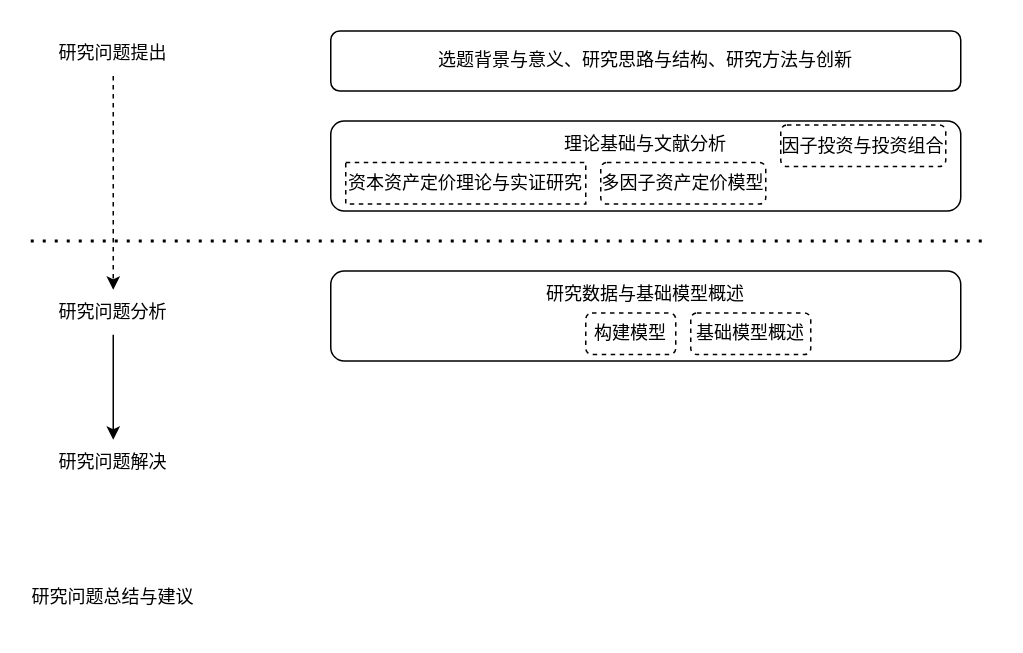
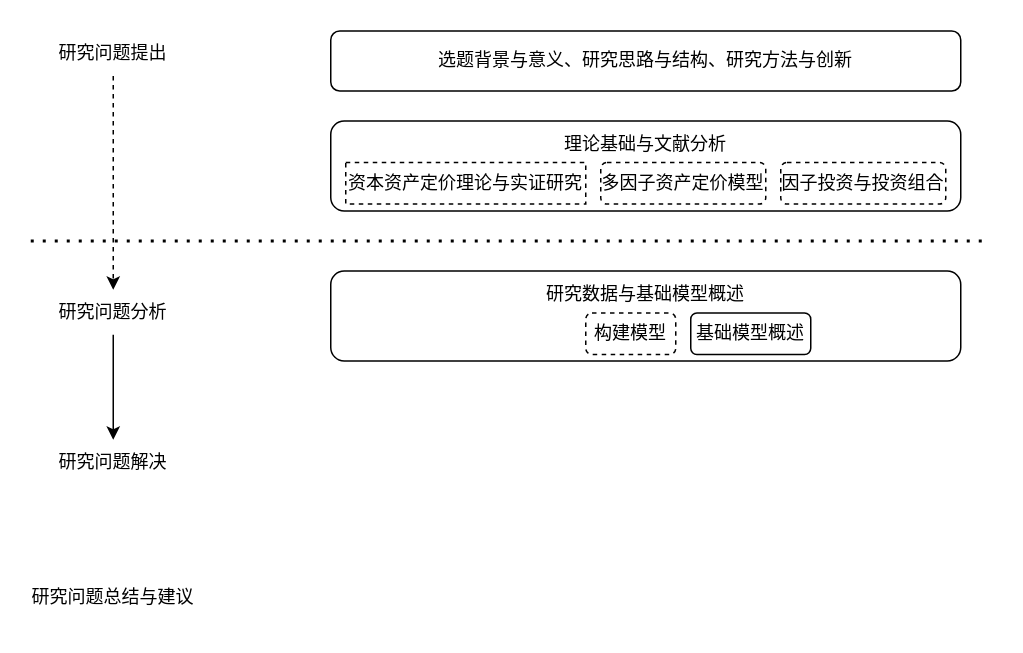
node "因子投资与投资组合": moved (863, 146) -> (863, 183)
node "基础模型概述": style dashed -> solid
